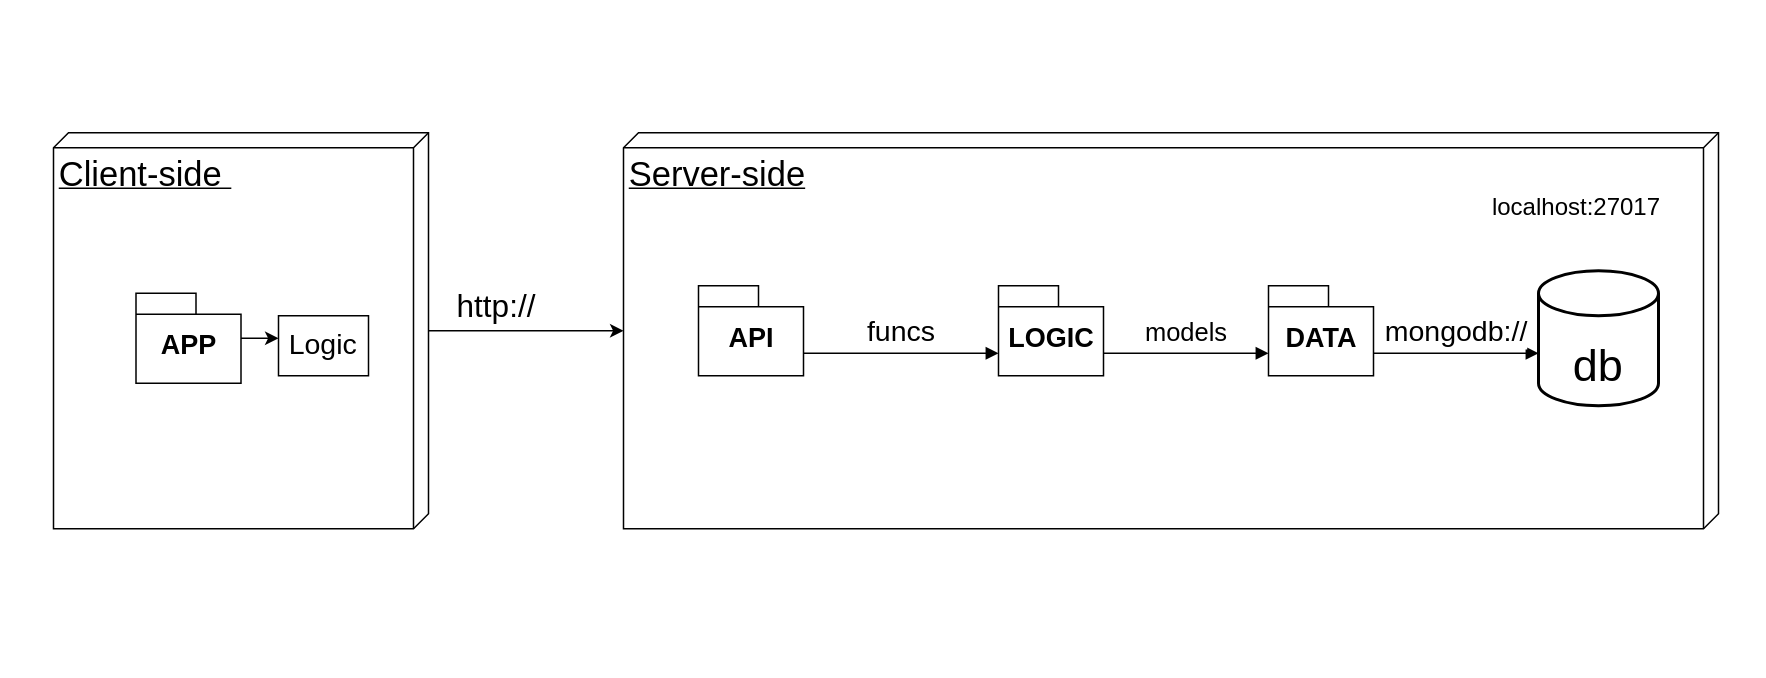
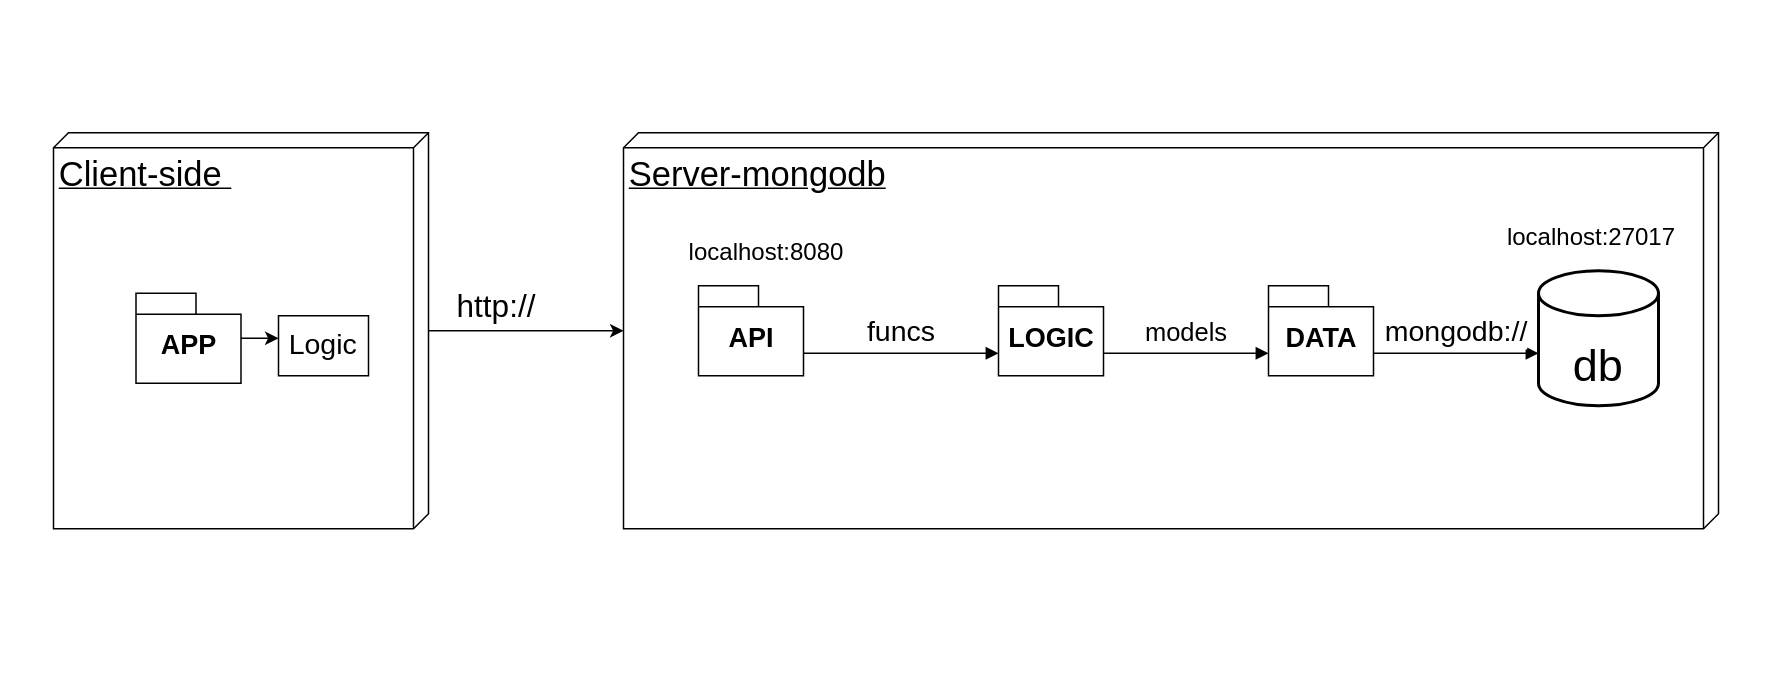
node "Server-side": label "Server-side" -> "Server-mongodb"
node "localhost:27017": moved (1576, 203) -> (1591, 233)
node "localhost:8080": added
